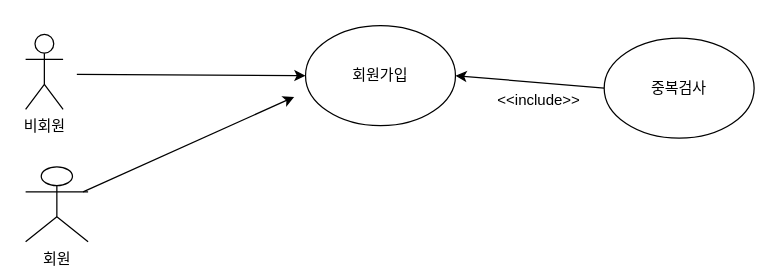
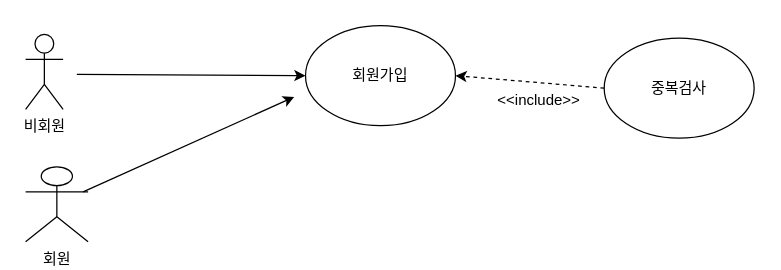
edge "중복검사" -> "회원가입": style solid -> dashed
